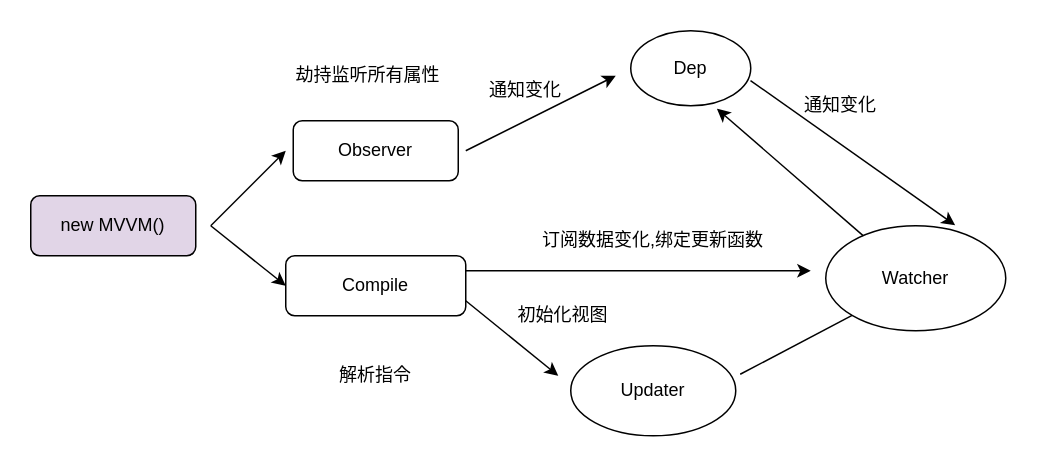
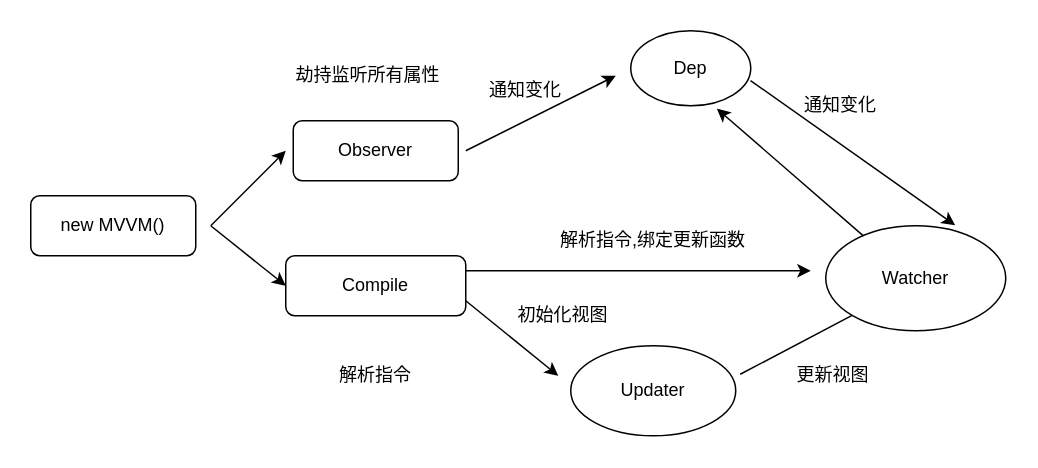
node "new MVVM()": fillcolor #e1d5e7 -> #ffffff
node "订阅数据变化,绑定更新函数": label "订阅数据变化,绑定更新函数" -> "解析指令,绑定更新函数"
node "更新视图": added
